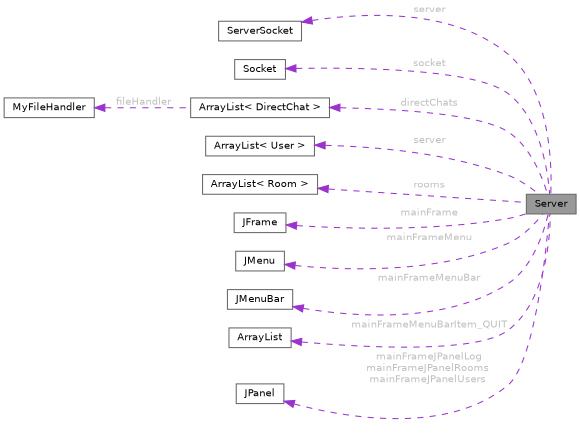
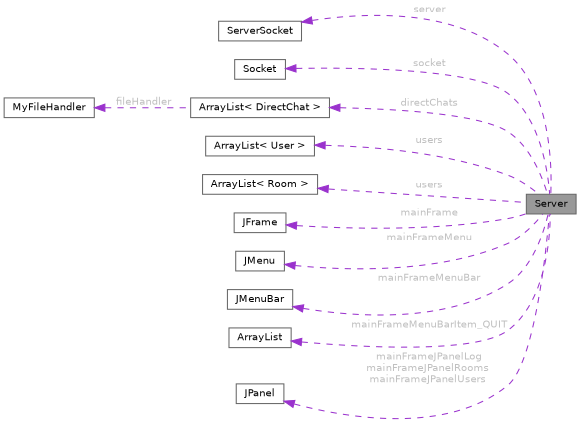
edge "Server" -> "ArrayList< User >": label " server" -> " users"
edge "Server" -> "ArrayList< Room >": label " rooms" -> " users"
